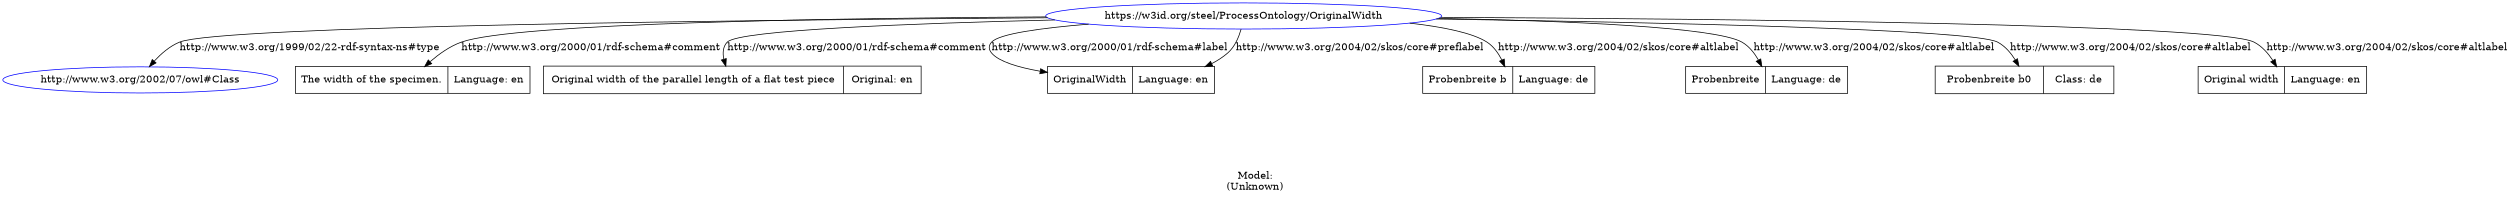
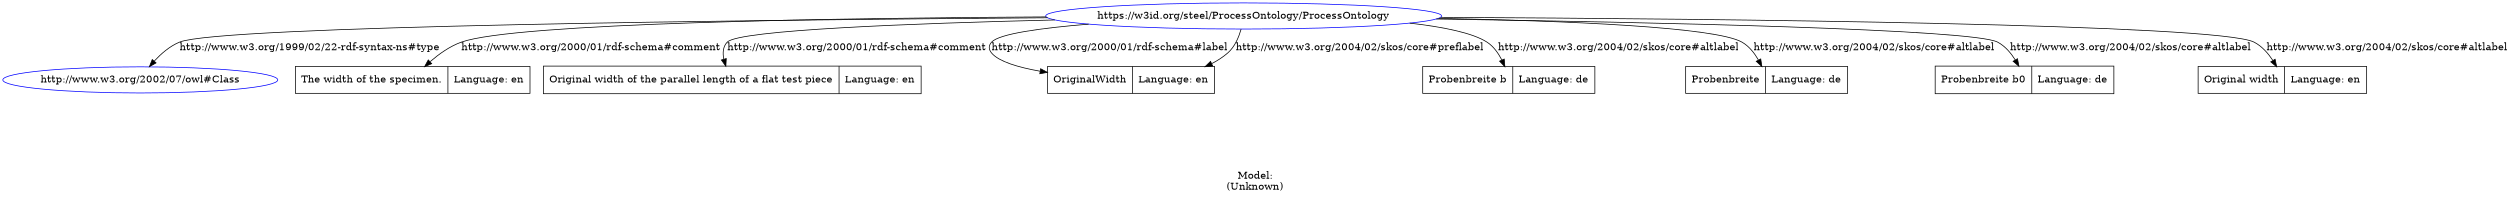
node "https://w3id.org/steel/ProcessOntology/OriginalWidth": label "https://w3id.org/steel/ProcessOntology/OriginalWidth" -> "https://w3id.org/steel/ProcessOntology/ProcessOntology"
node "Original width of the parallel length of a flat test piece": text "Original: en" -> "Language: en"
node "Probenbreite b0": text "Class: de" -> "Language: de"
